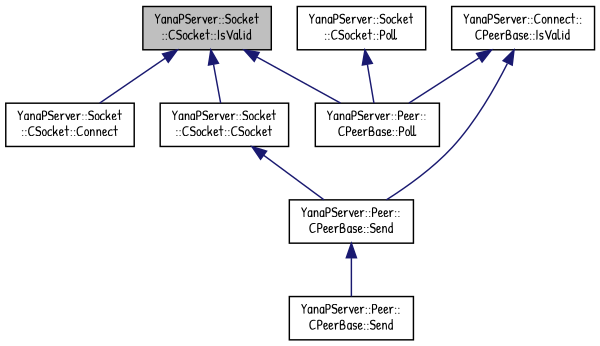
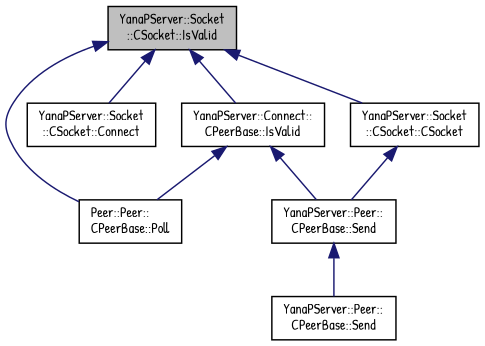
node "YanaPServer::Socket ::CSocket::Poll": removed
edge "YanaPServer::Connect:: CPeerBase::IsValid" -> "YanaPServer::Socket ::CSocket::IsValid": added
node "YanaPServer::Peer:: CPeerBase::Poll": label "YanaPServer::Peer:: CPeerBase::Poll" -> "Peer::Peer:: CPeerBase::Poll"
